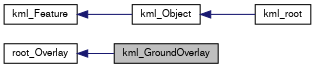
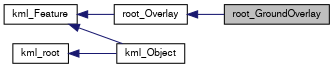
edge "root_Overlay" -> "kml_Feature": added
edge "kml_root" -> "kml_Object": reversed
node "kml_GroundOverlay": label "kml_GroundOverlay" -> "root_GroundOverlay"
